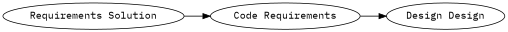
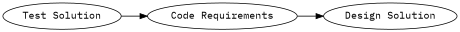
node "Requirements Solution": label "Requirements Solution" -> "Test Solution"
node "Design Design": label "Design Design" -> "Design Solution"
